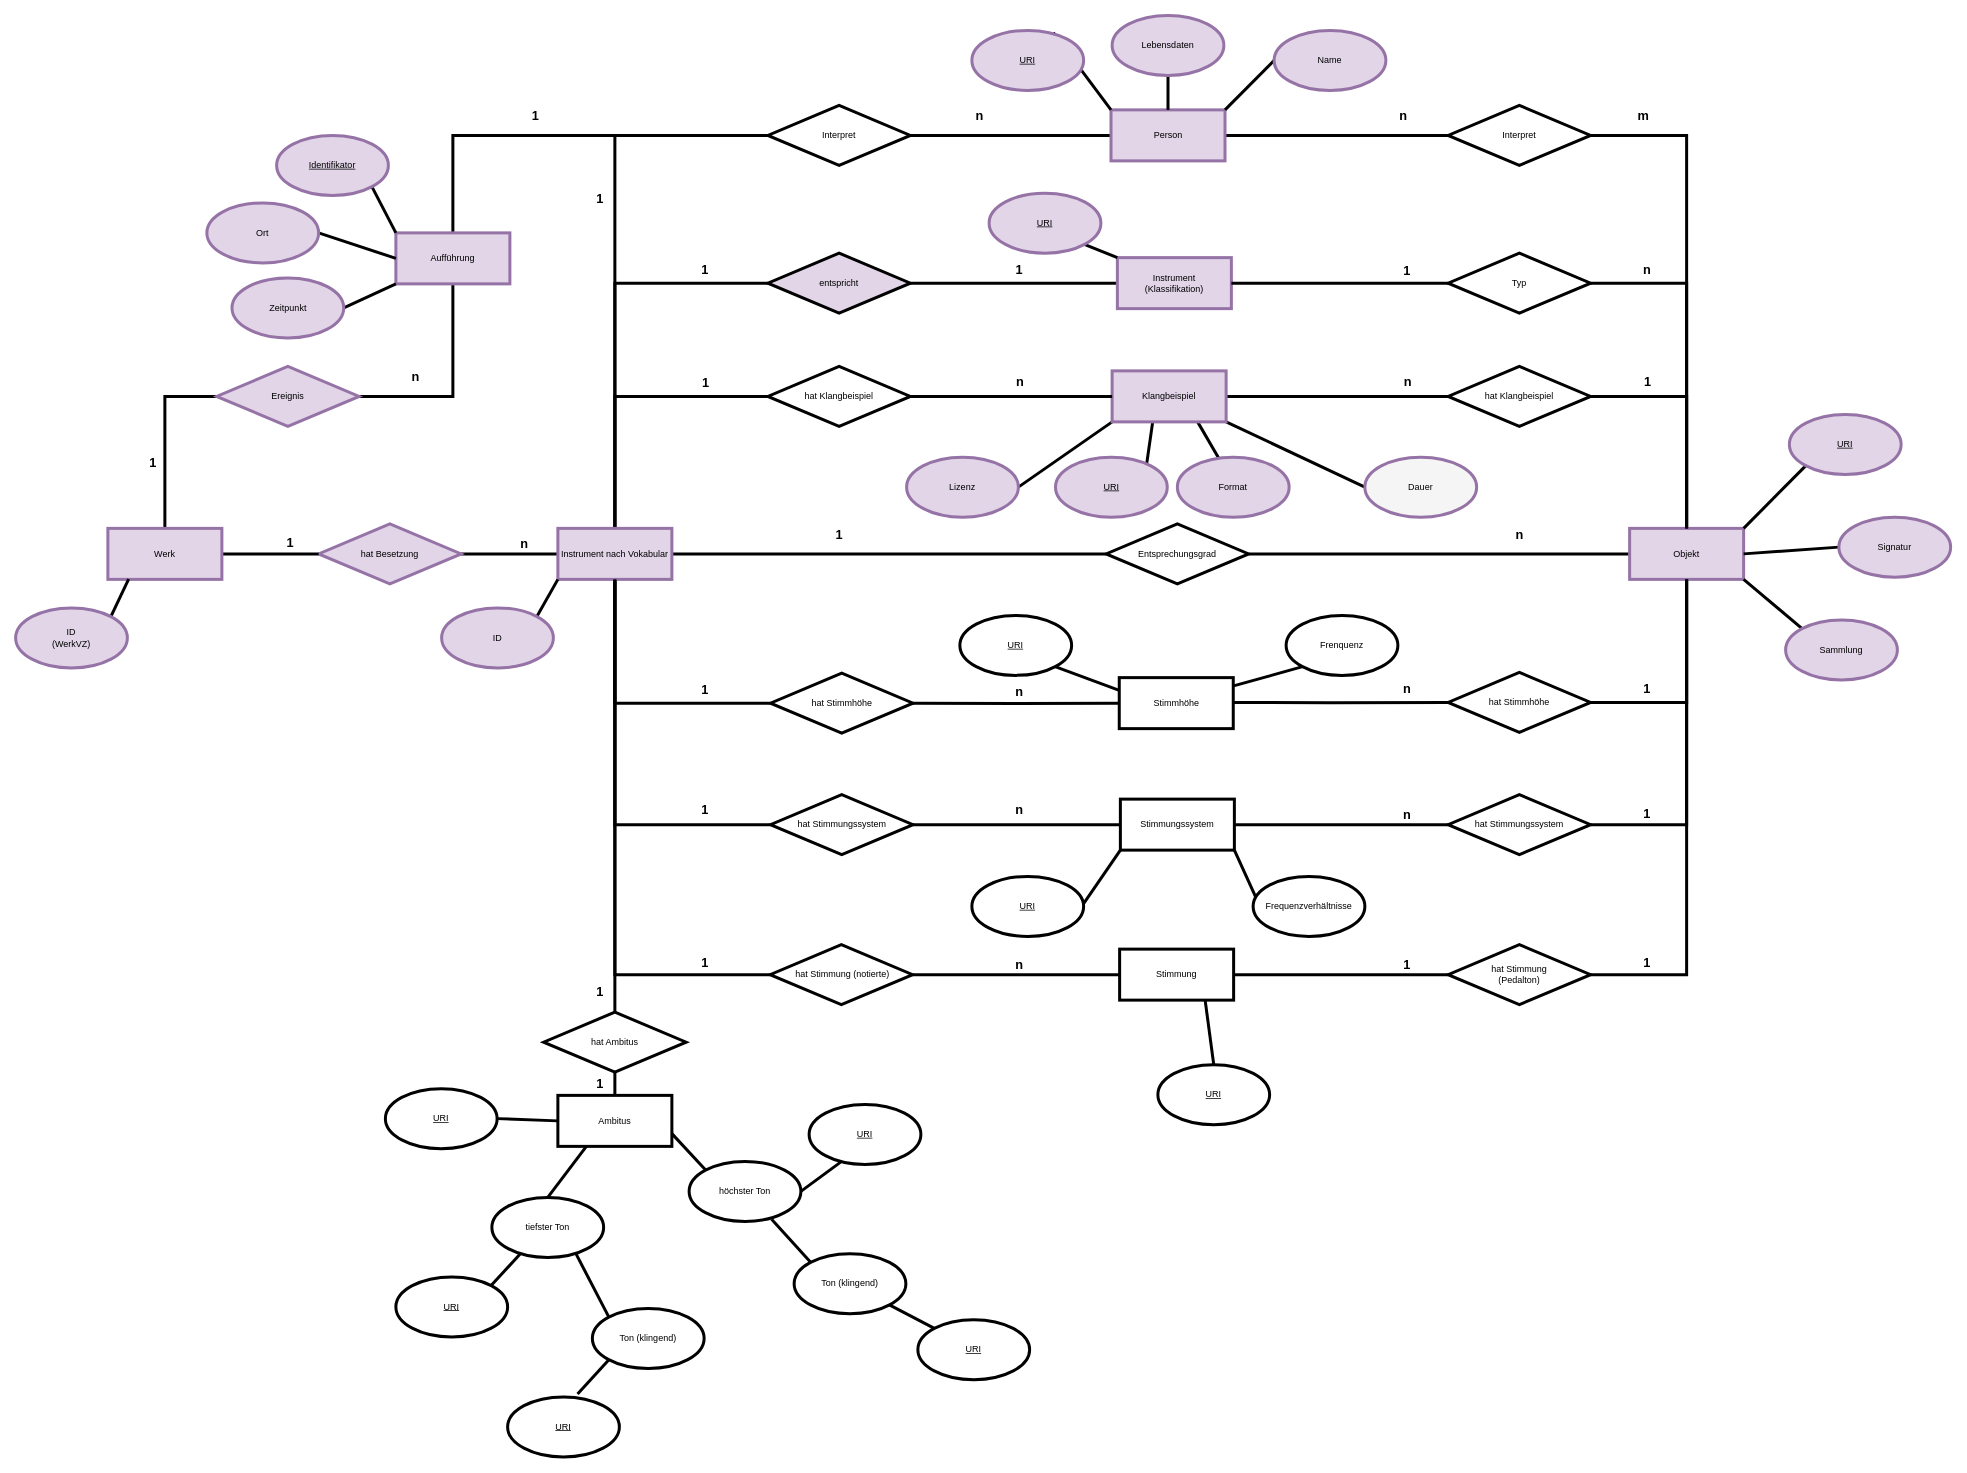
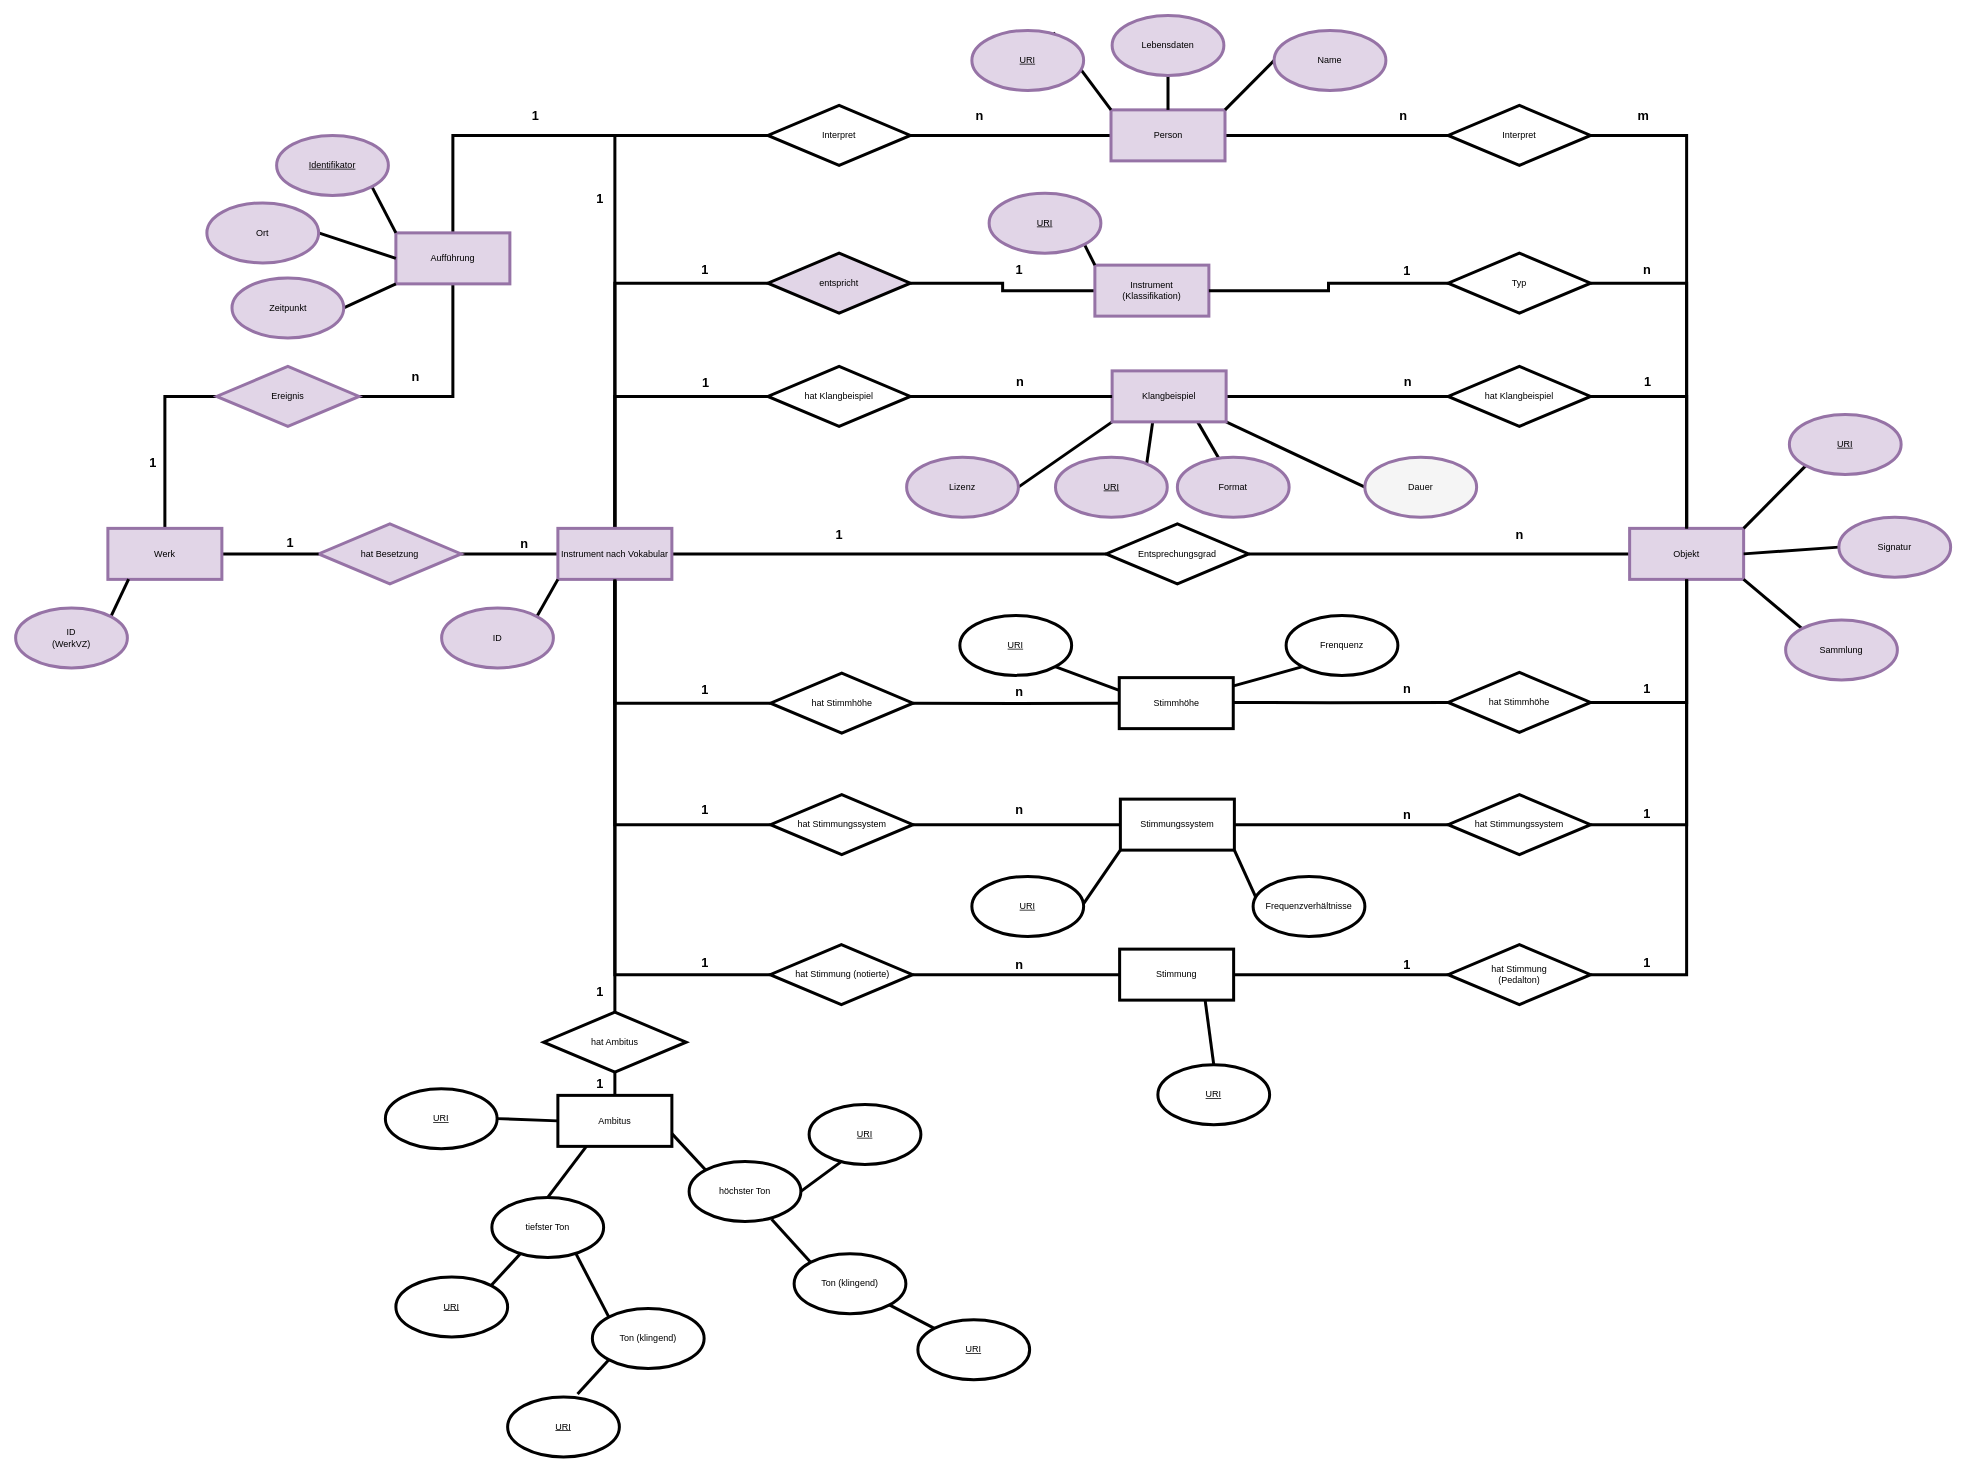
node "Instrument (Klassifikation)": moved (1174, 283) -> (1152, 291)
